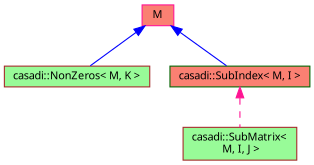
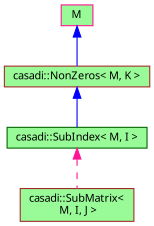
node "M": fillcolor salmon -> palegreen
edge "casadi::SubIndex< M, I >" -> "M": now "casadi::SubIndex< M, I >" -> "casadi::NonZeros< M, K >"
node "casadi::SubIndex< M, I >": fillcolor salmon -> palegreen
